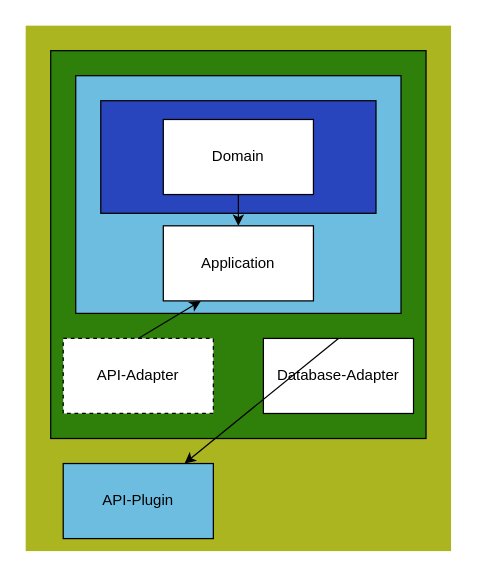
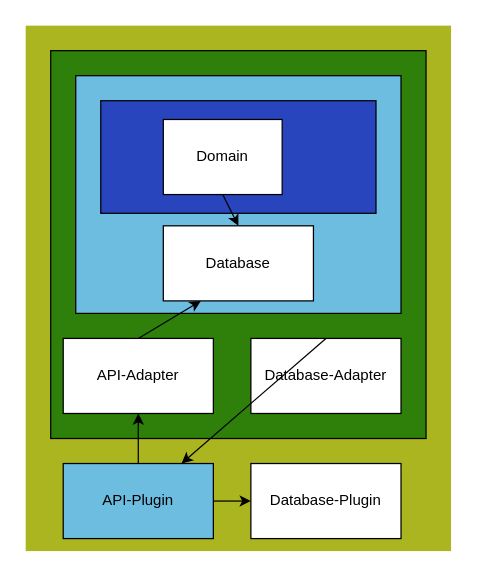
node "Domain": size 150x75 -> 119x75
node "Application": label "Application" -> "Database"
node "API-Adapter": style dashed -> solid
node "Database-Adapter": moved (338, 376) -> (326, 376)
edge "API-Plugin" -> "API-Adapter": added
edge "API-Plugin" -> "Database-Plugin": added
node "Database-Plugin": added
